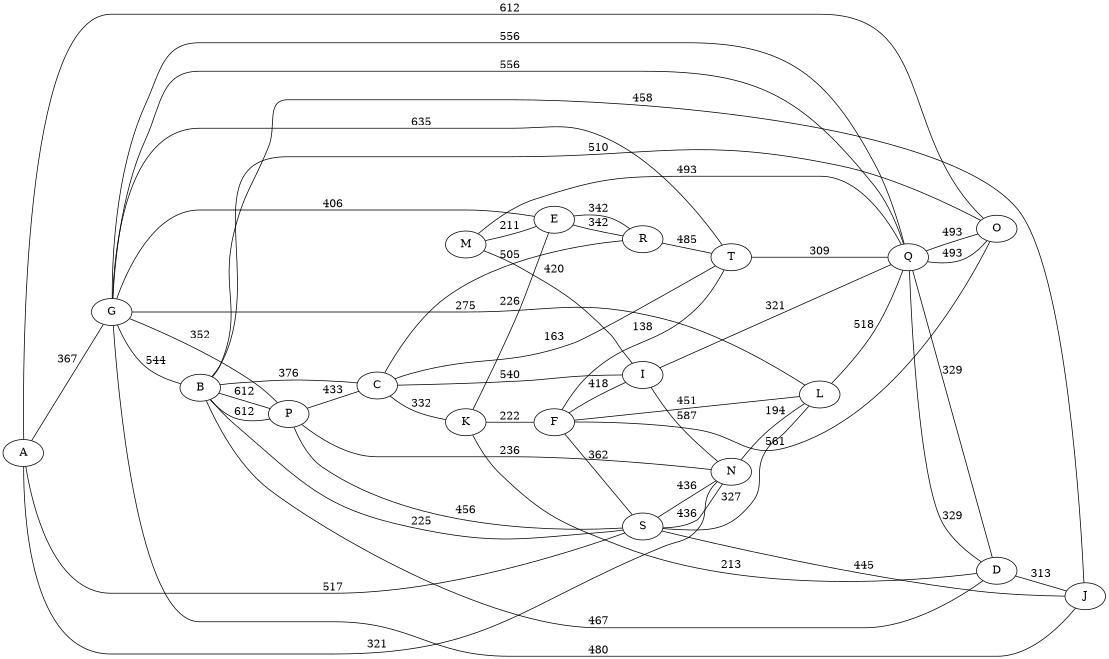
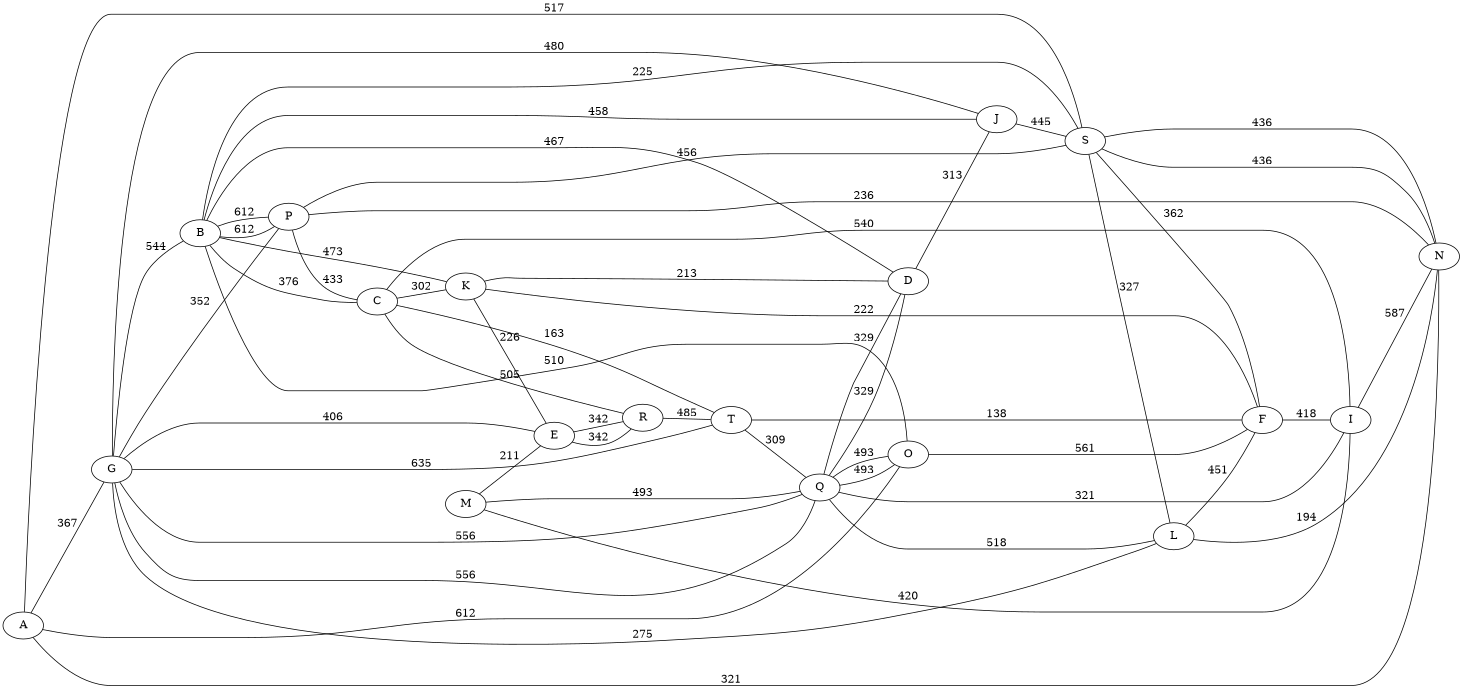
edge "B" -- "K": added, label "473"
edge "C" -- "K": label "332" -> "302"
